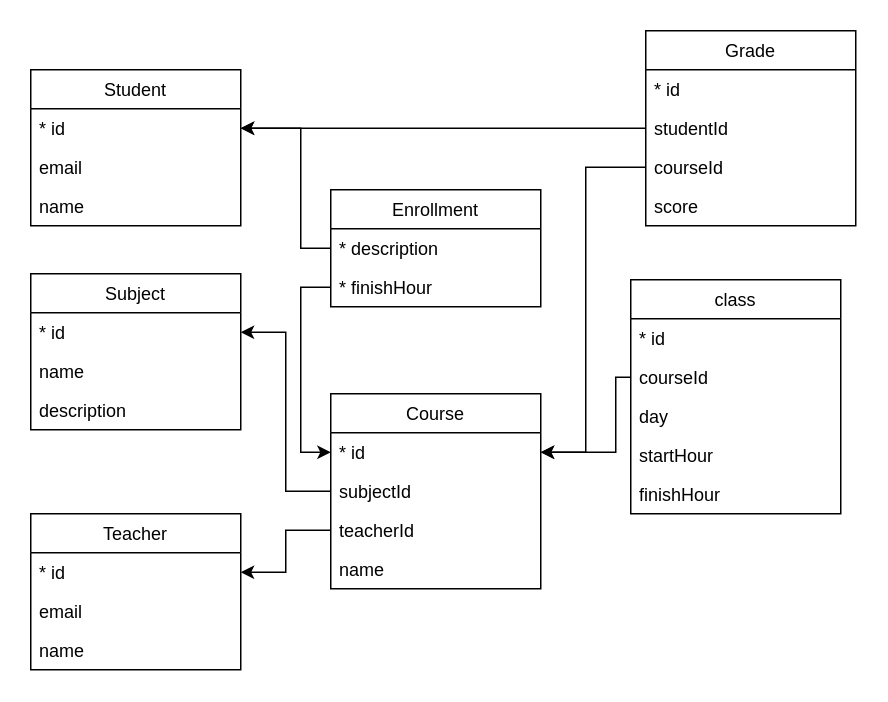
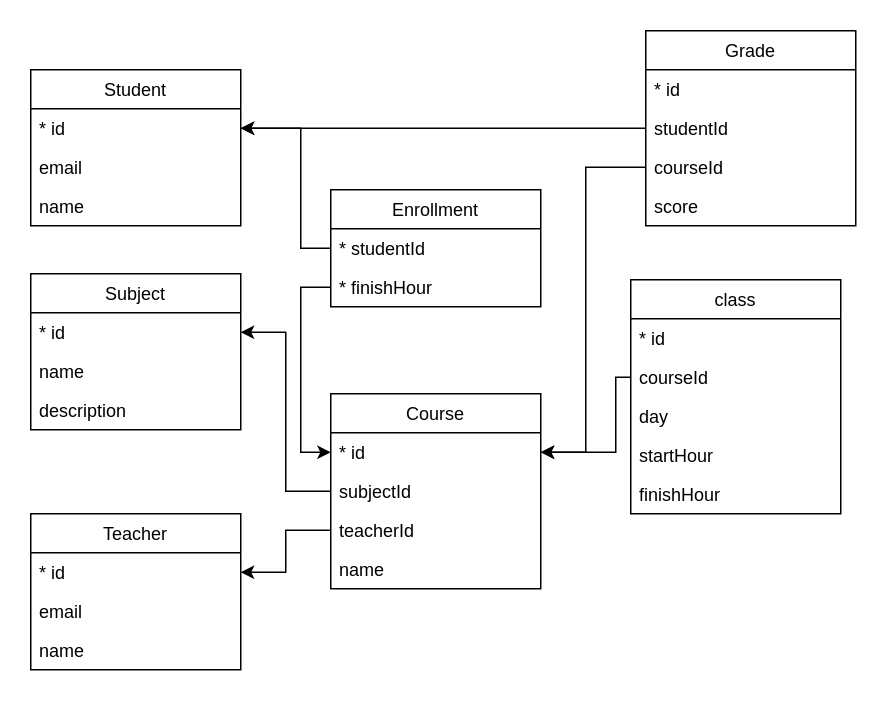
node "* description": label "* description" -> "* studentId"
